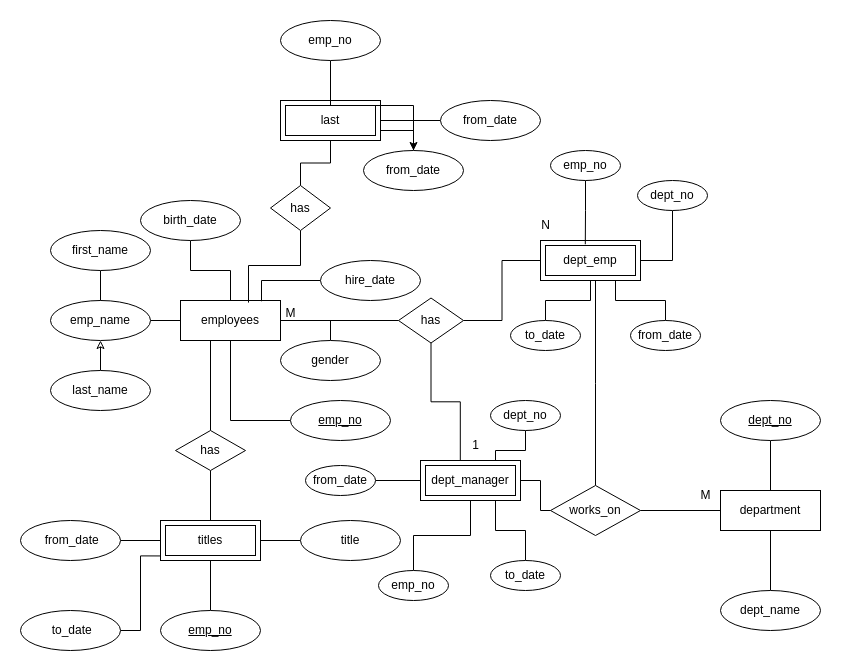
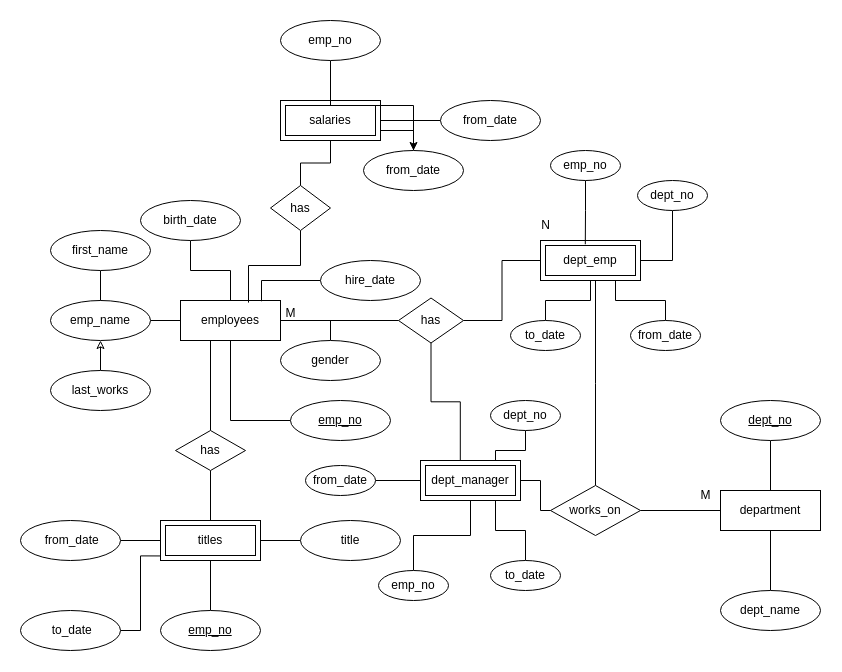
node "last": label "last" -> "salaries"
node "last_name": label "last_name" -> "last_works"
node "1": removed
